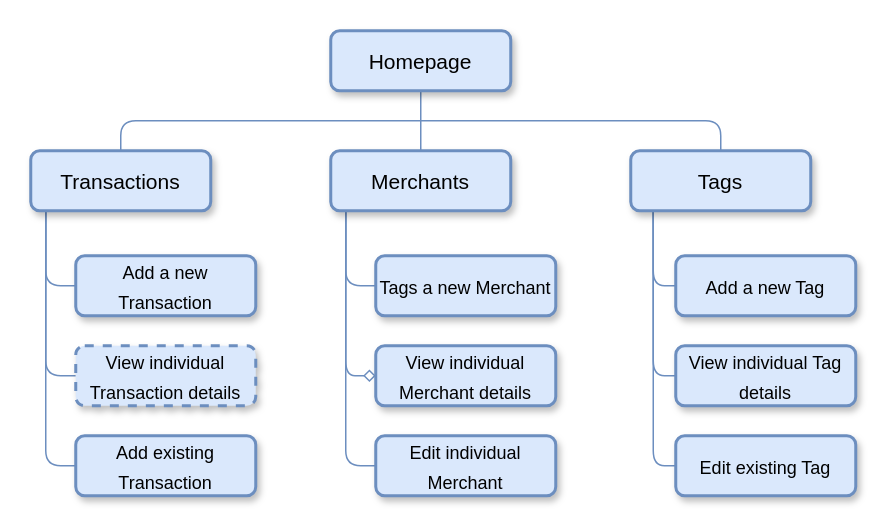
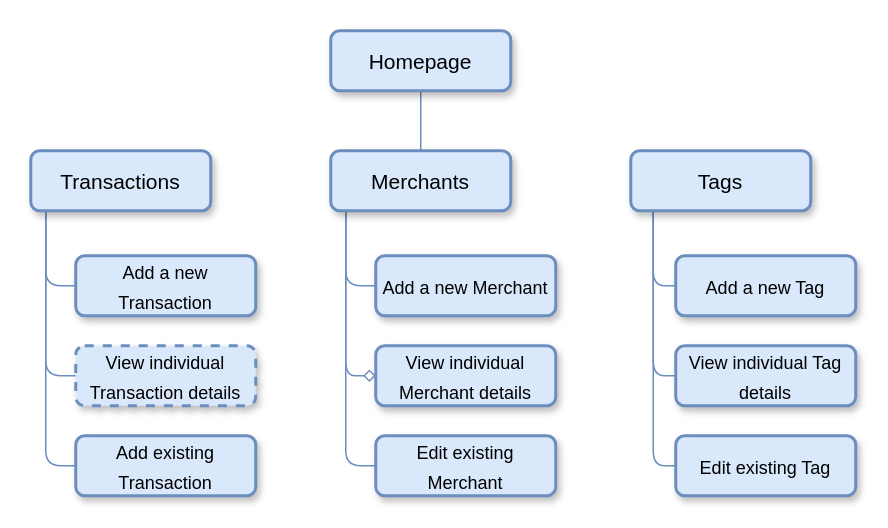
edge "Transactions" -- "Tags": removed
node "Tags a new Merchant": label "Tags a new Merchant" -> "Add a new Merchant"
node "Edit individual Merchant": label "Edit individual Merchant" -> "Edit existing Merchant"
